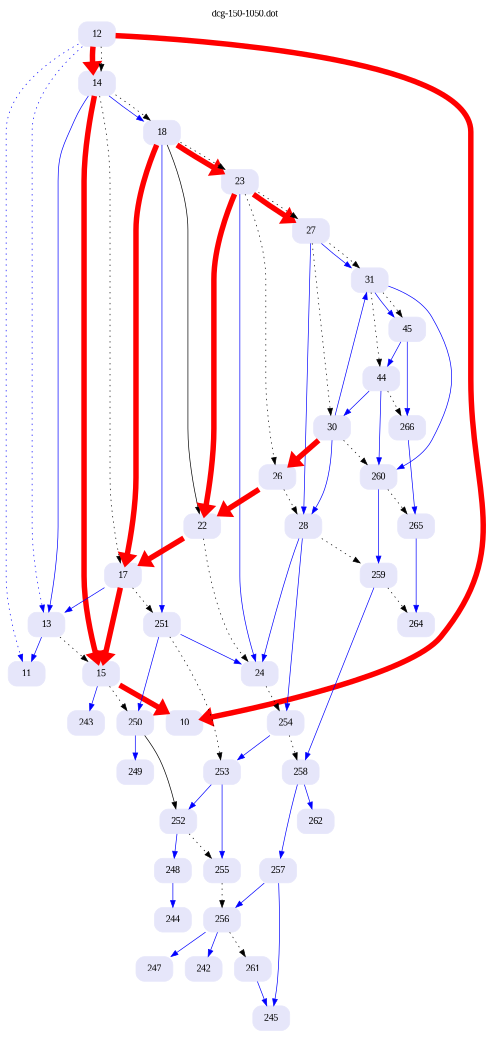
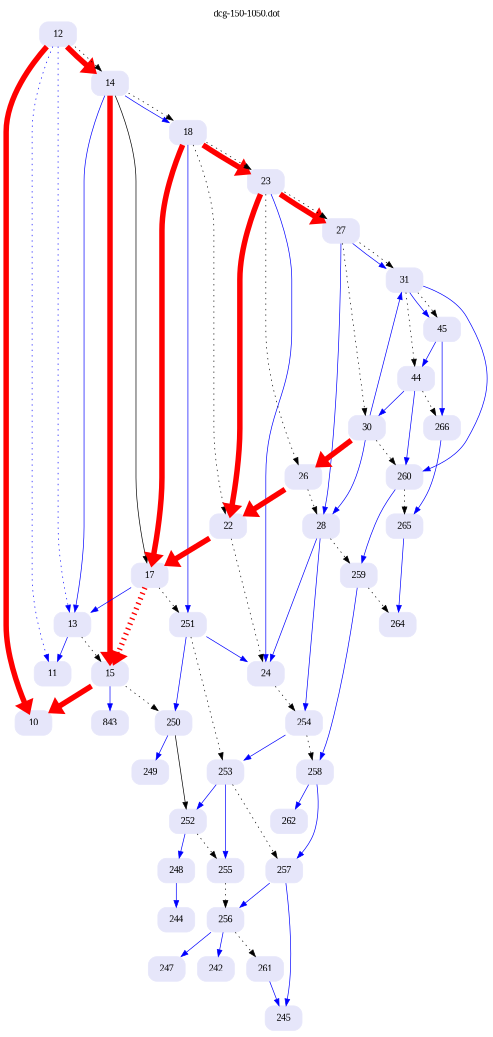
edge "18" -> "22": style solid -> dotted
edge "14" -> "17": style dotted -> solid
edge "17" -> "15": style solid -> dotted
node "243": label "243" -> "843"
edge "253" -> "257": added
